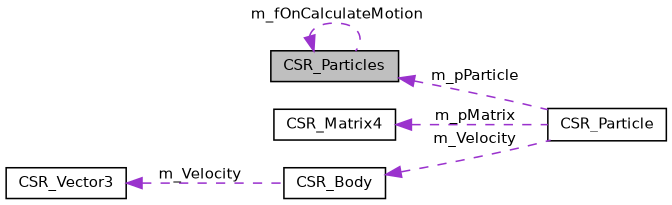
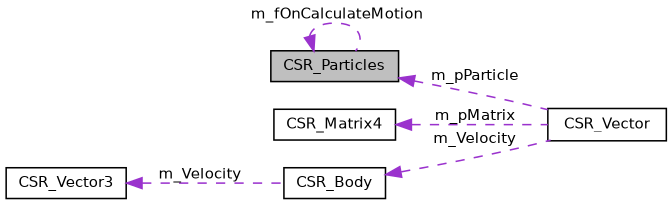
node "CSR_Particle": label "CSR_Particle" -> "CSR_Vector"
